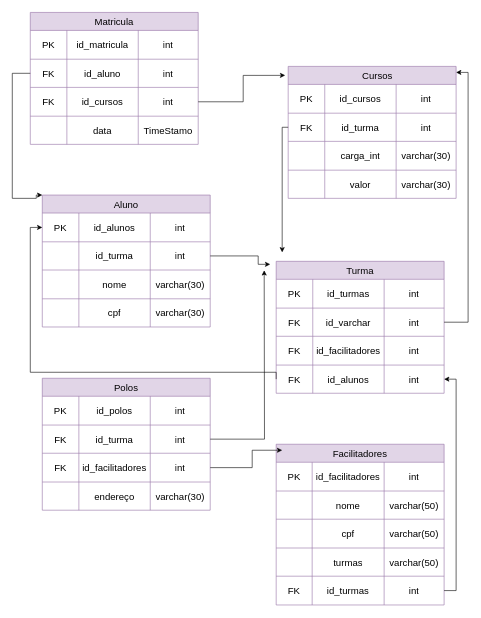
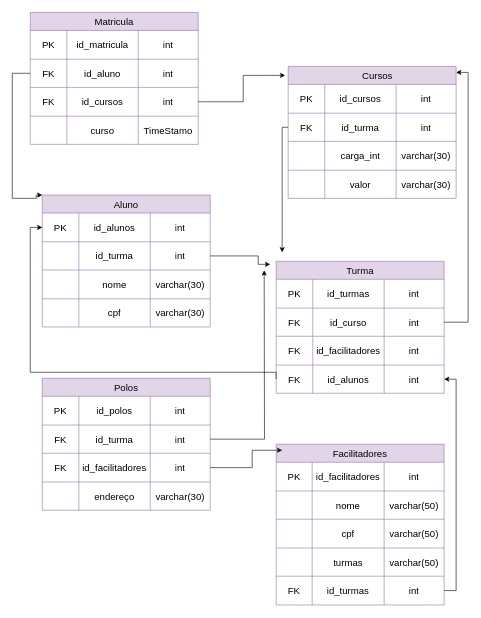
node "data": label "data" -> "curso"
node "id_varchar": label "id_varchar" -> "id_curso"
